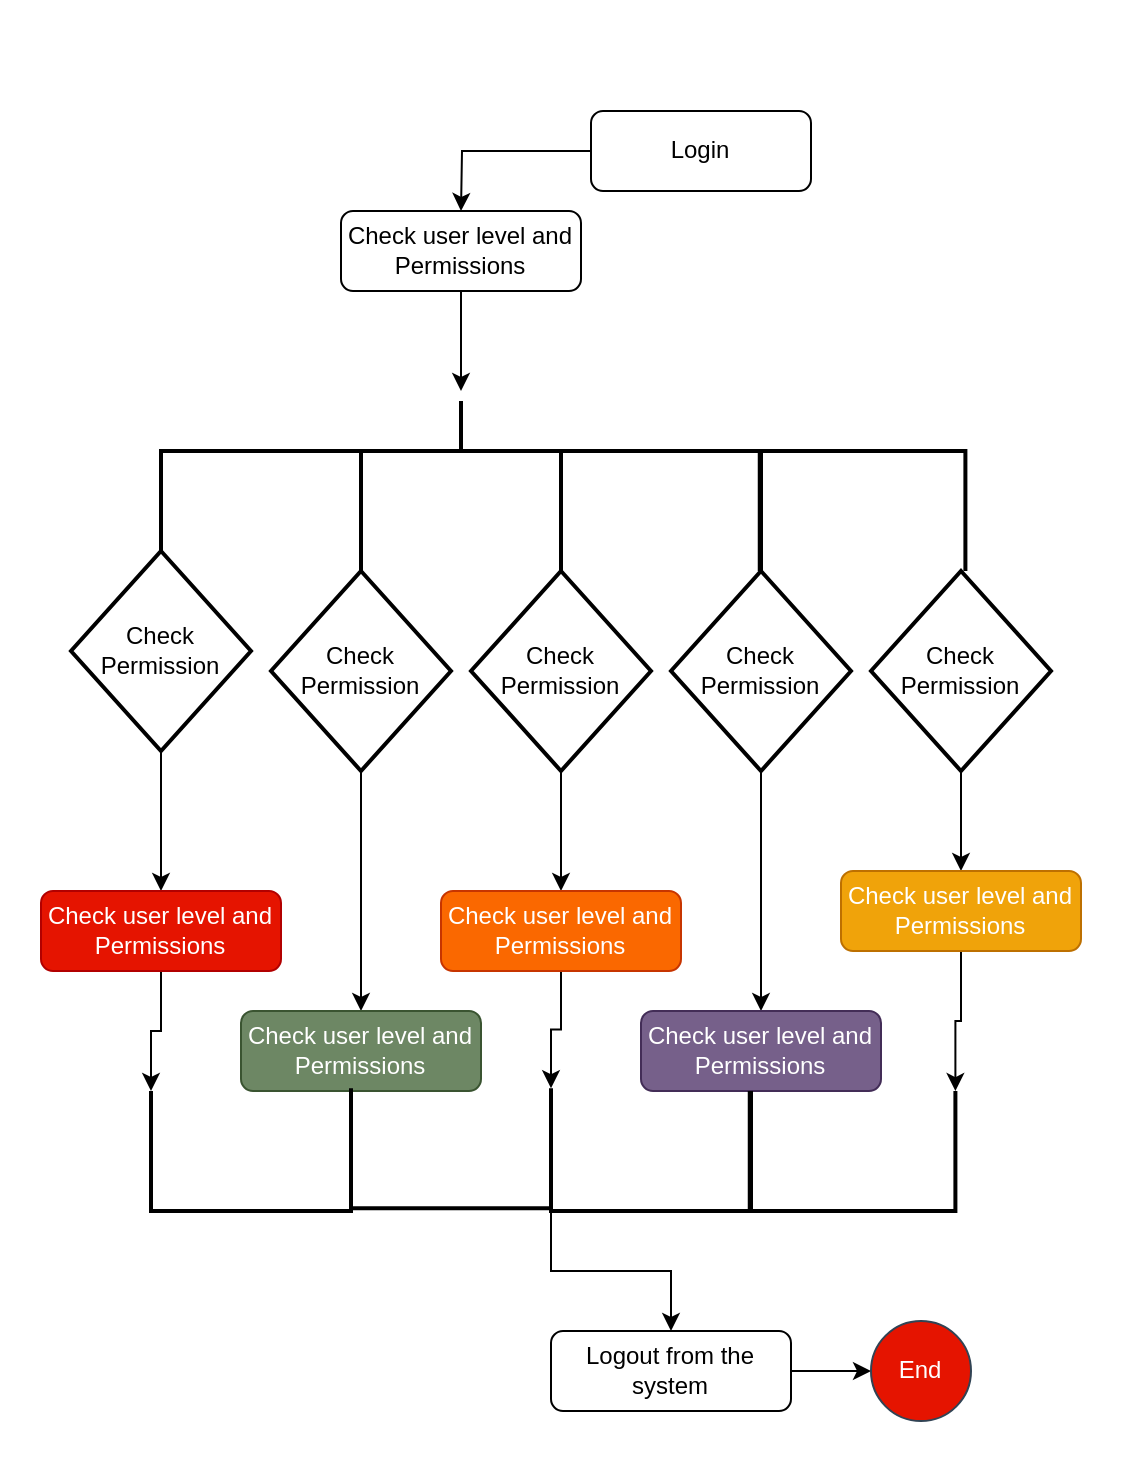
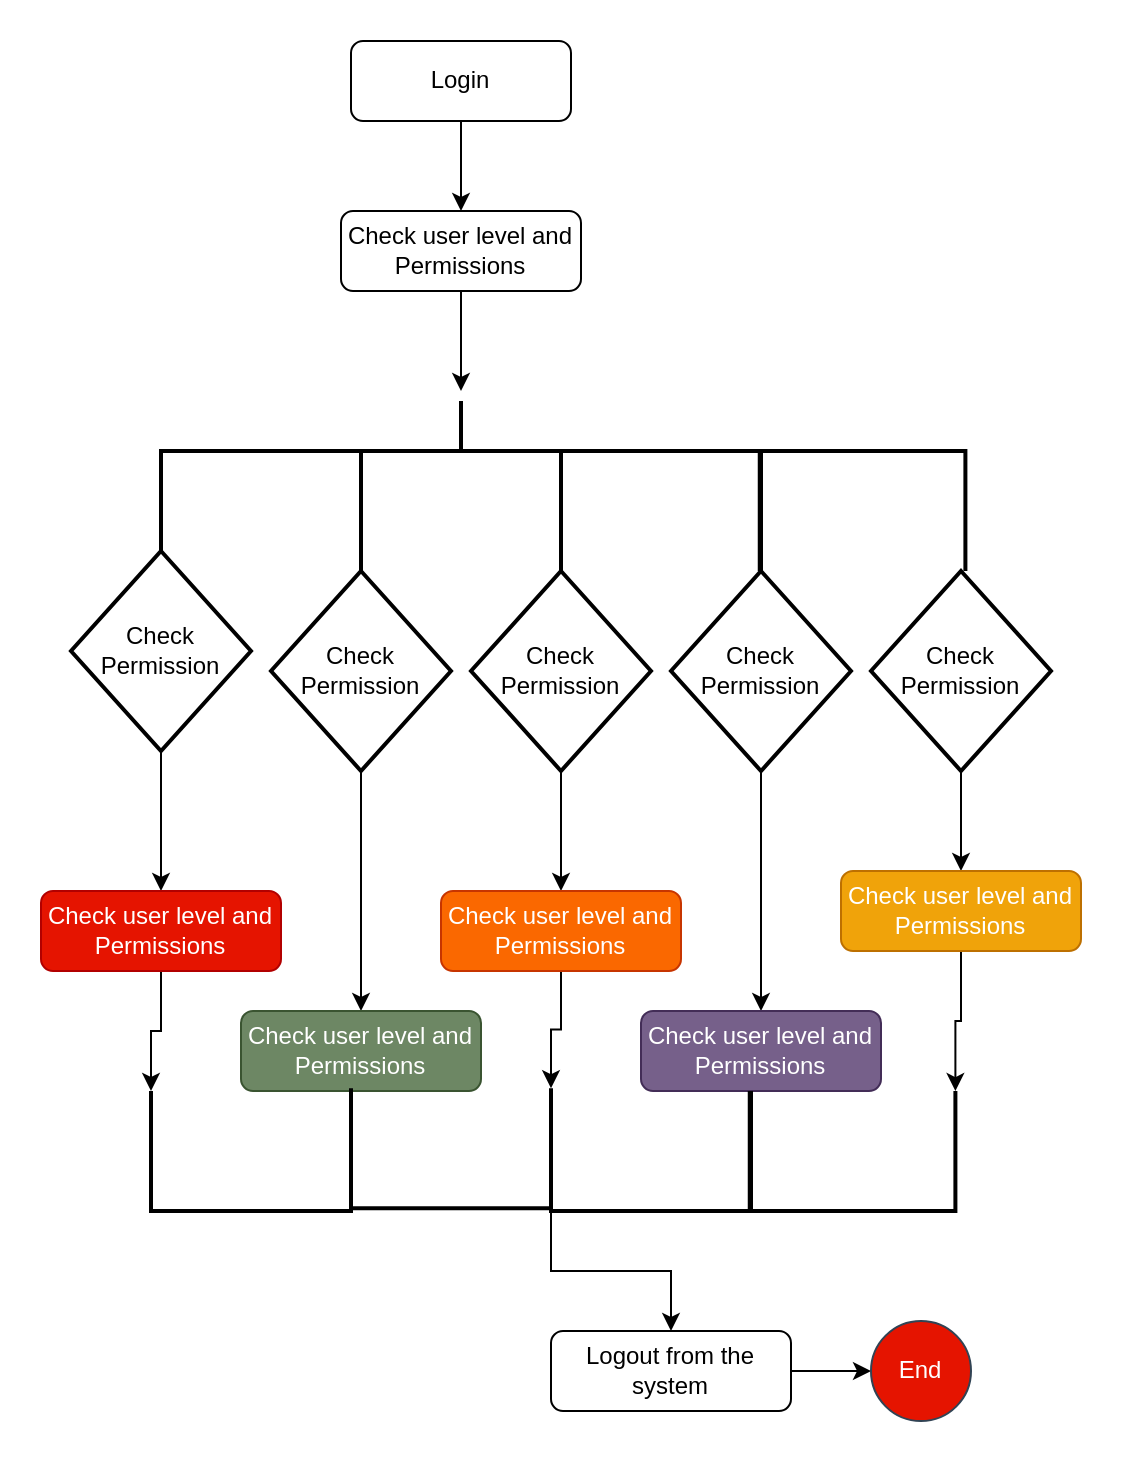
node "Login": moved (701, 151) -> (461, 81)
